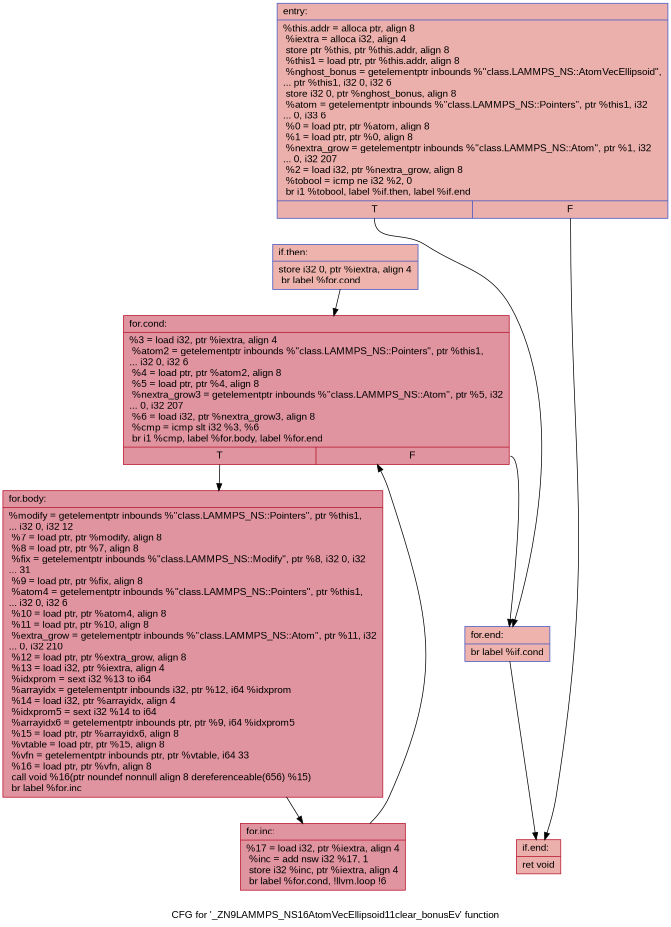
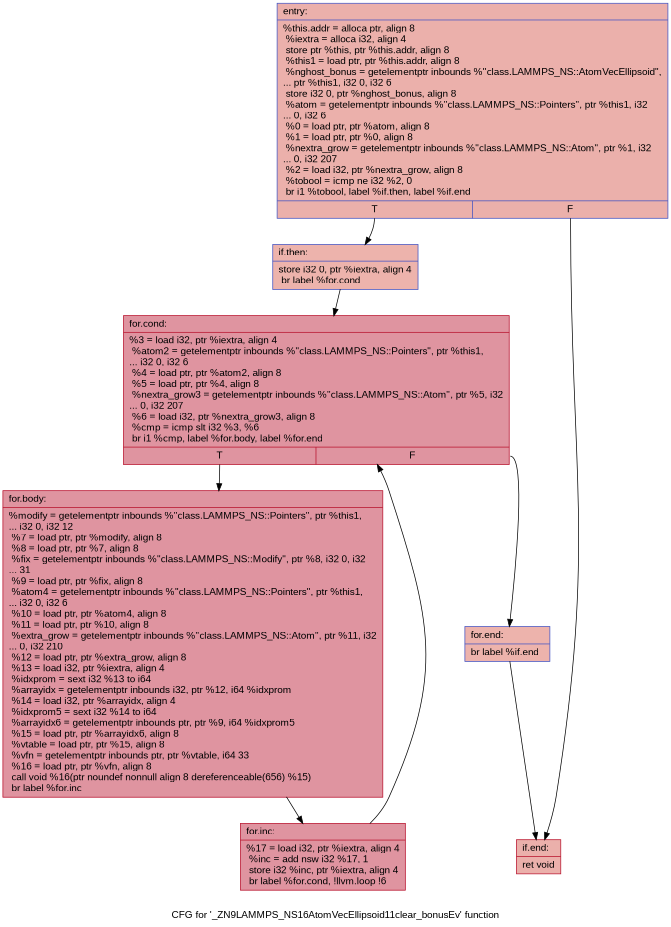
node "entry:": text "... 0, i33 6" -> "... 0, i32 6"
edge "entry:" -> "for.end:": now "entry:" -> "if.then:"
node "for.end:": text "br label %if.cond" -> "br label %if.end"
